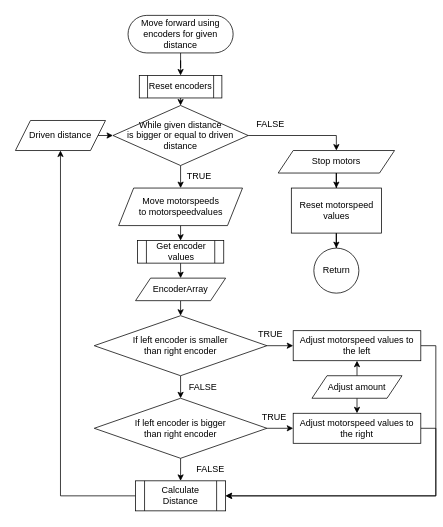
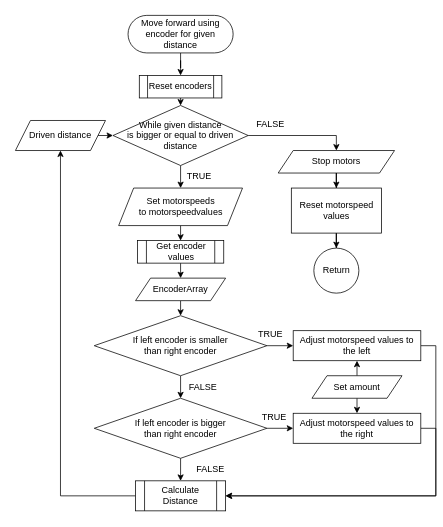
node "Move forward using encoders for given distance": label "Move forward using encoders for given distance" -> "Move forward using encoder for given distance"
node "Move motorspeeds to motorspeedvalues": label "Move motorspeeds to motorspeedvalues" -> "Set motorspeeds to motorspeedvalues"
node "Adjust amount": label "Adjust amount" -> "Set amount"
